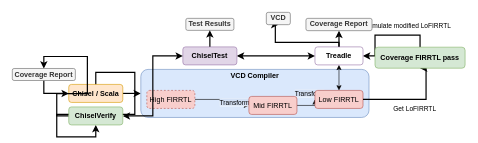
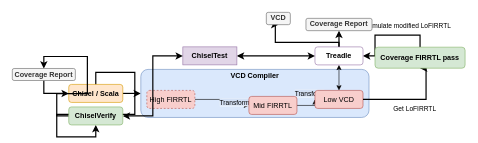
node "Test Results": removed
edge "ChiselTest" -> "Test Results": removed
node "ChiselTest": shape rounded rectangle -> rectangle
node "Low FIRRTL": label "Low FIRRTL" -> "Low VCD"
